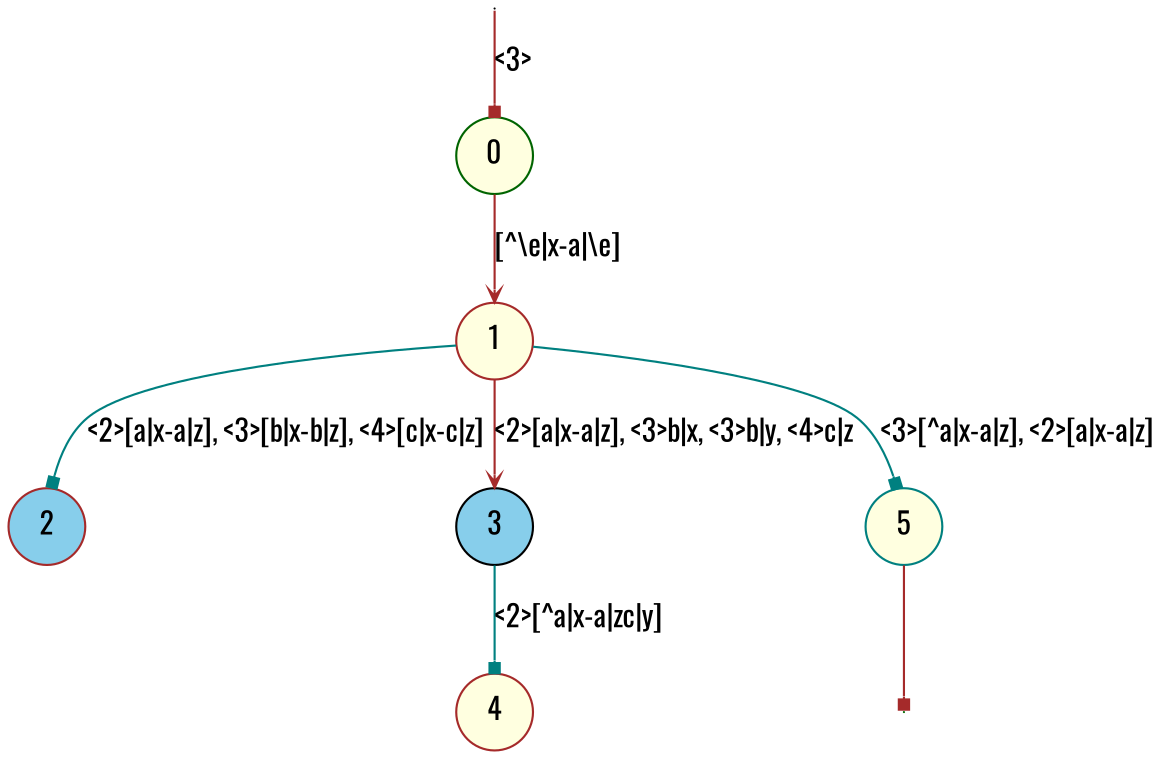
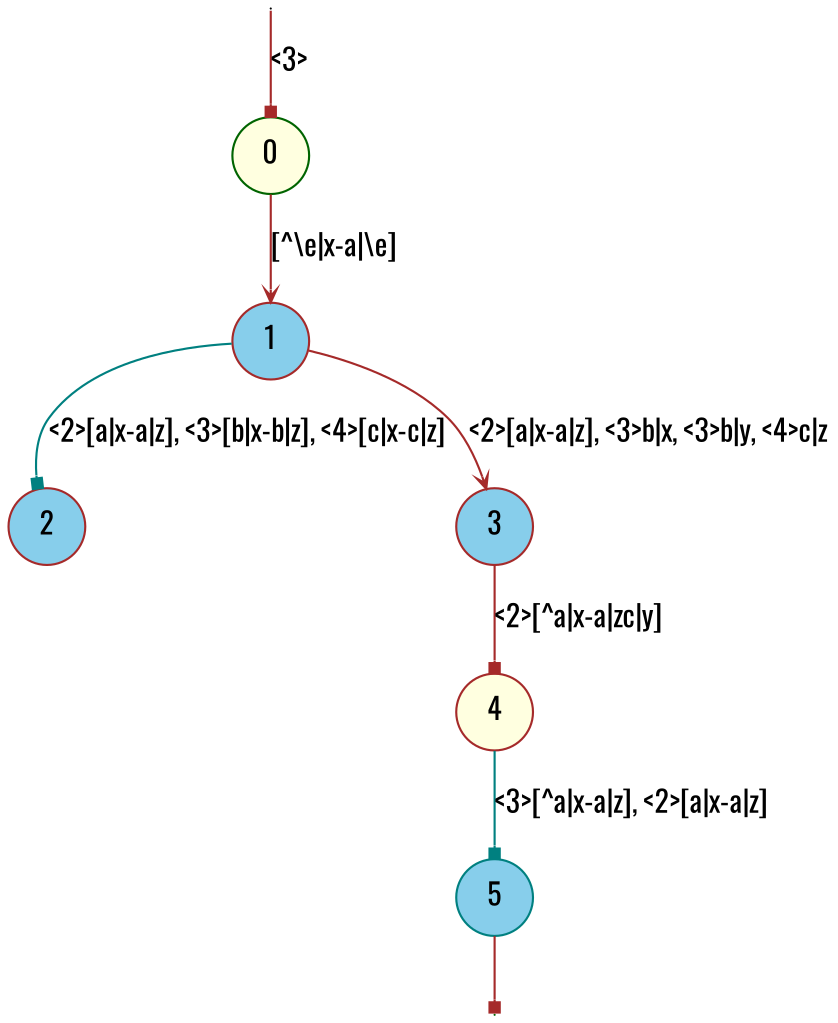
node "1": fillcolor lightyellow -> skyblue
edge "1" -> "5": now "4" -> "5"
node "3": color black -> brown
node "5": fillcolor lightyellow -> skyblue
edge "3" -> "4": color teal -> brown
